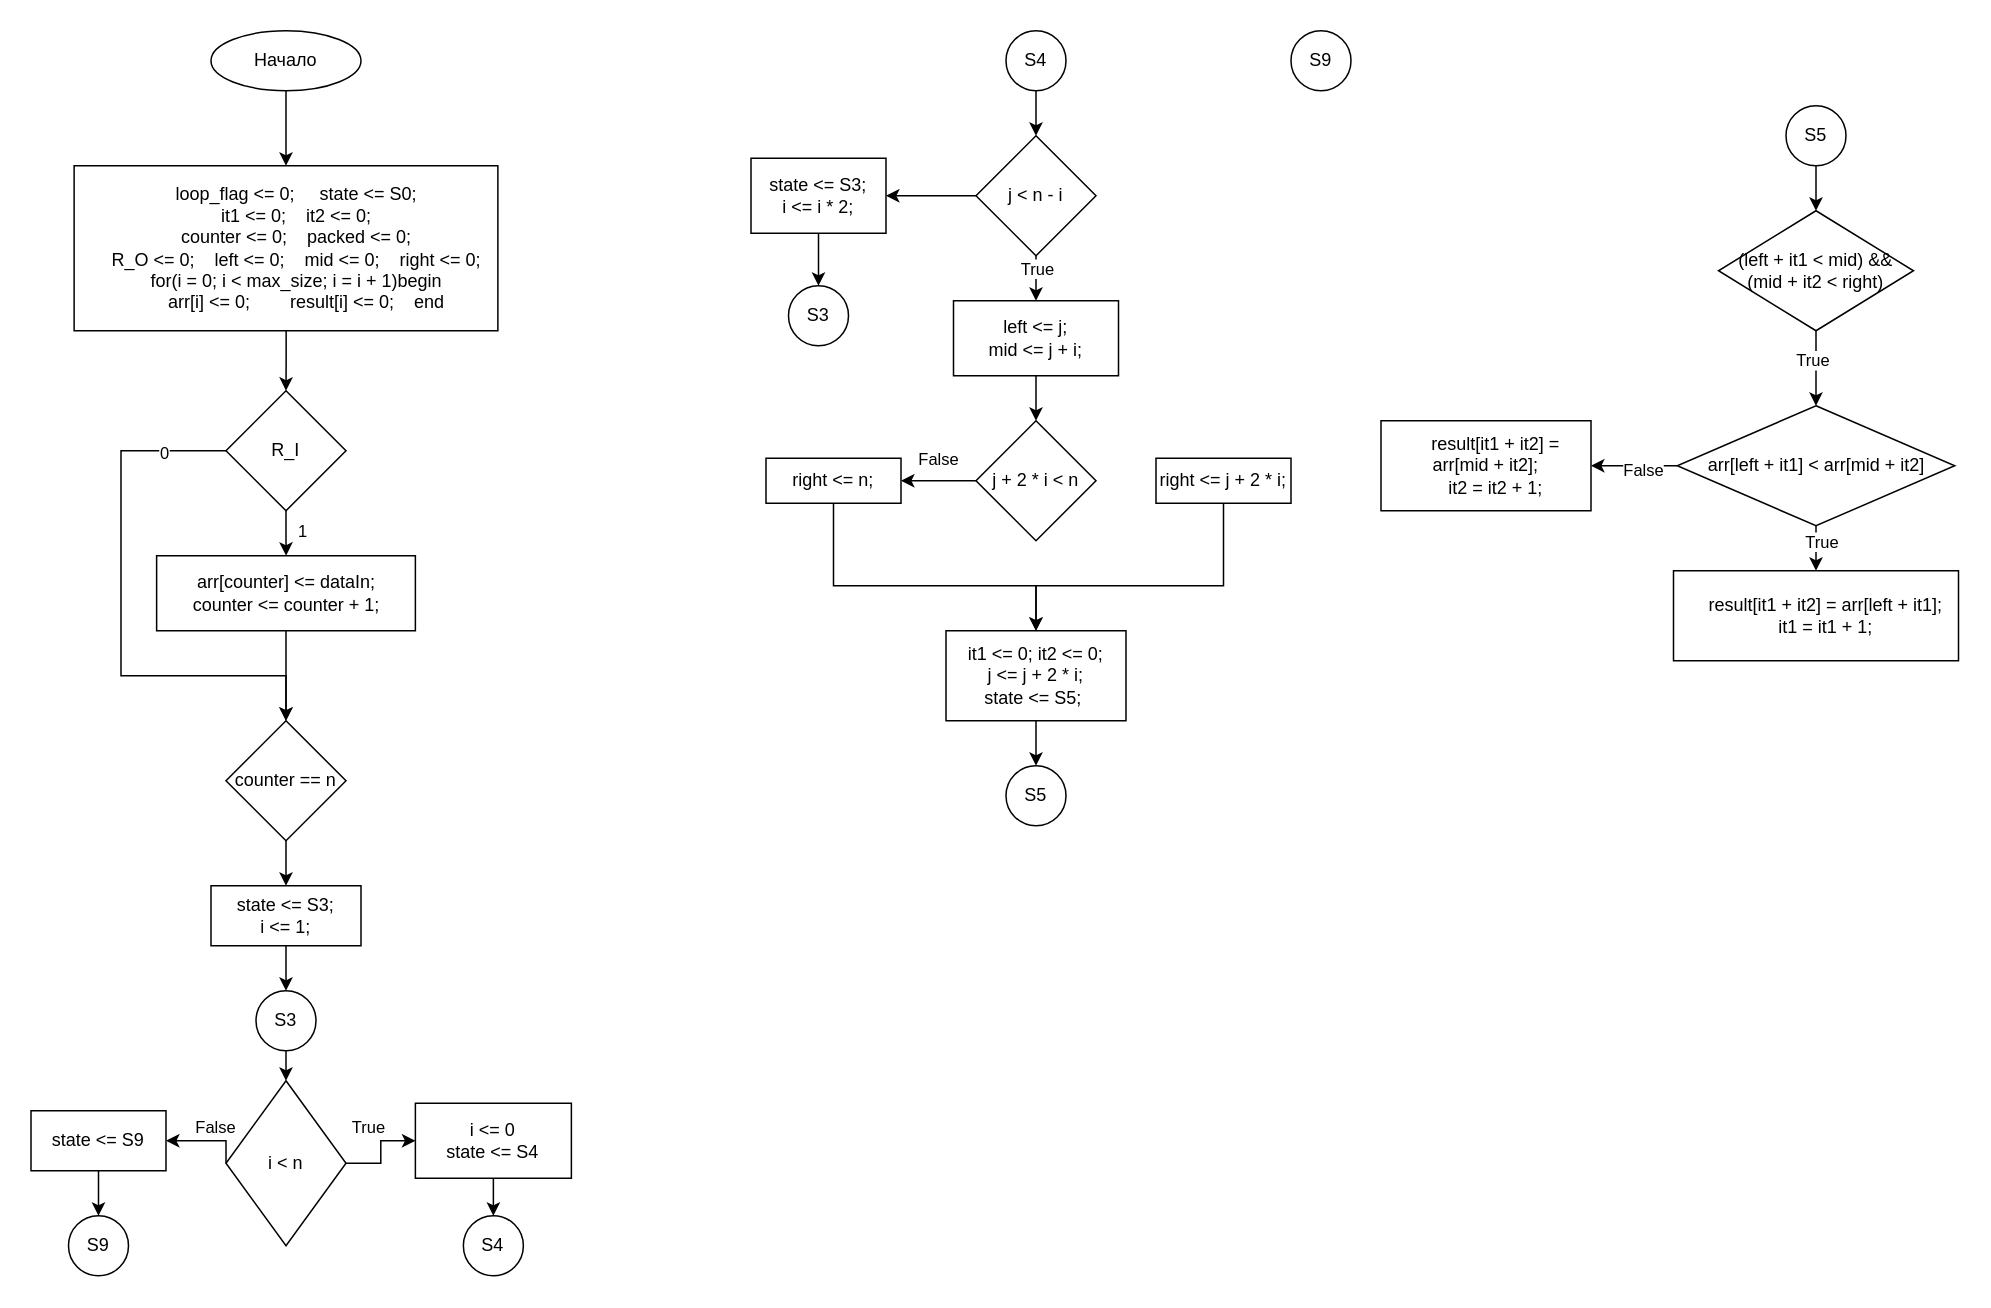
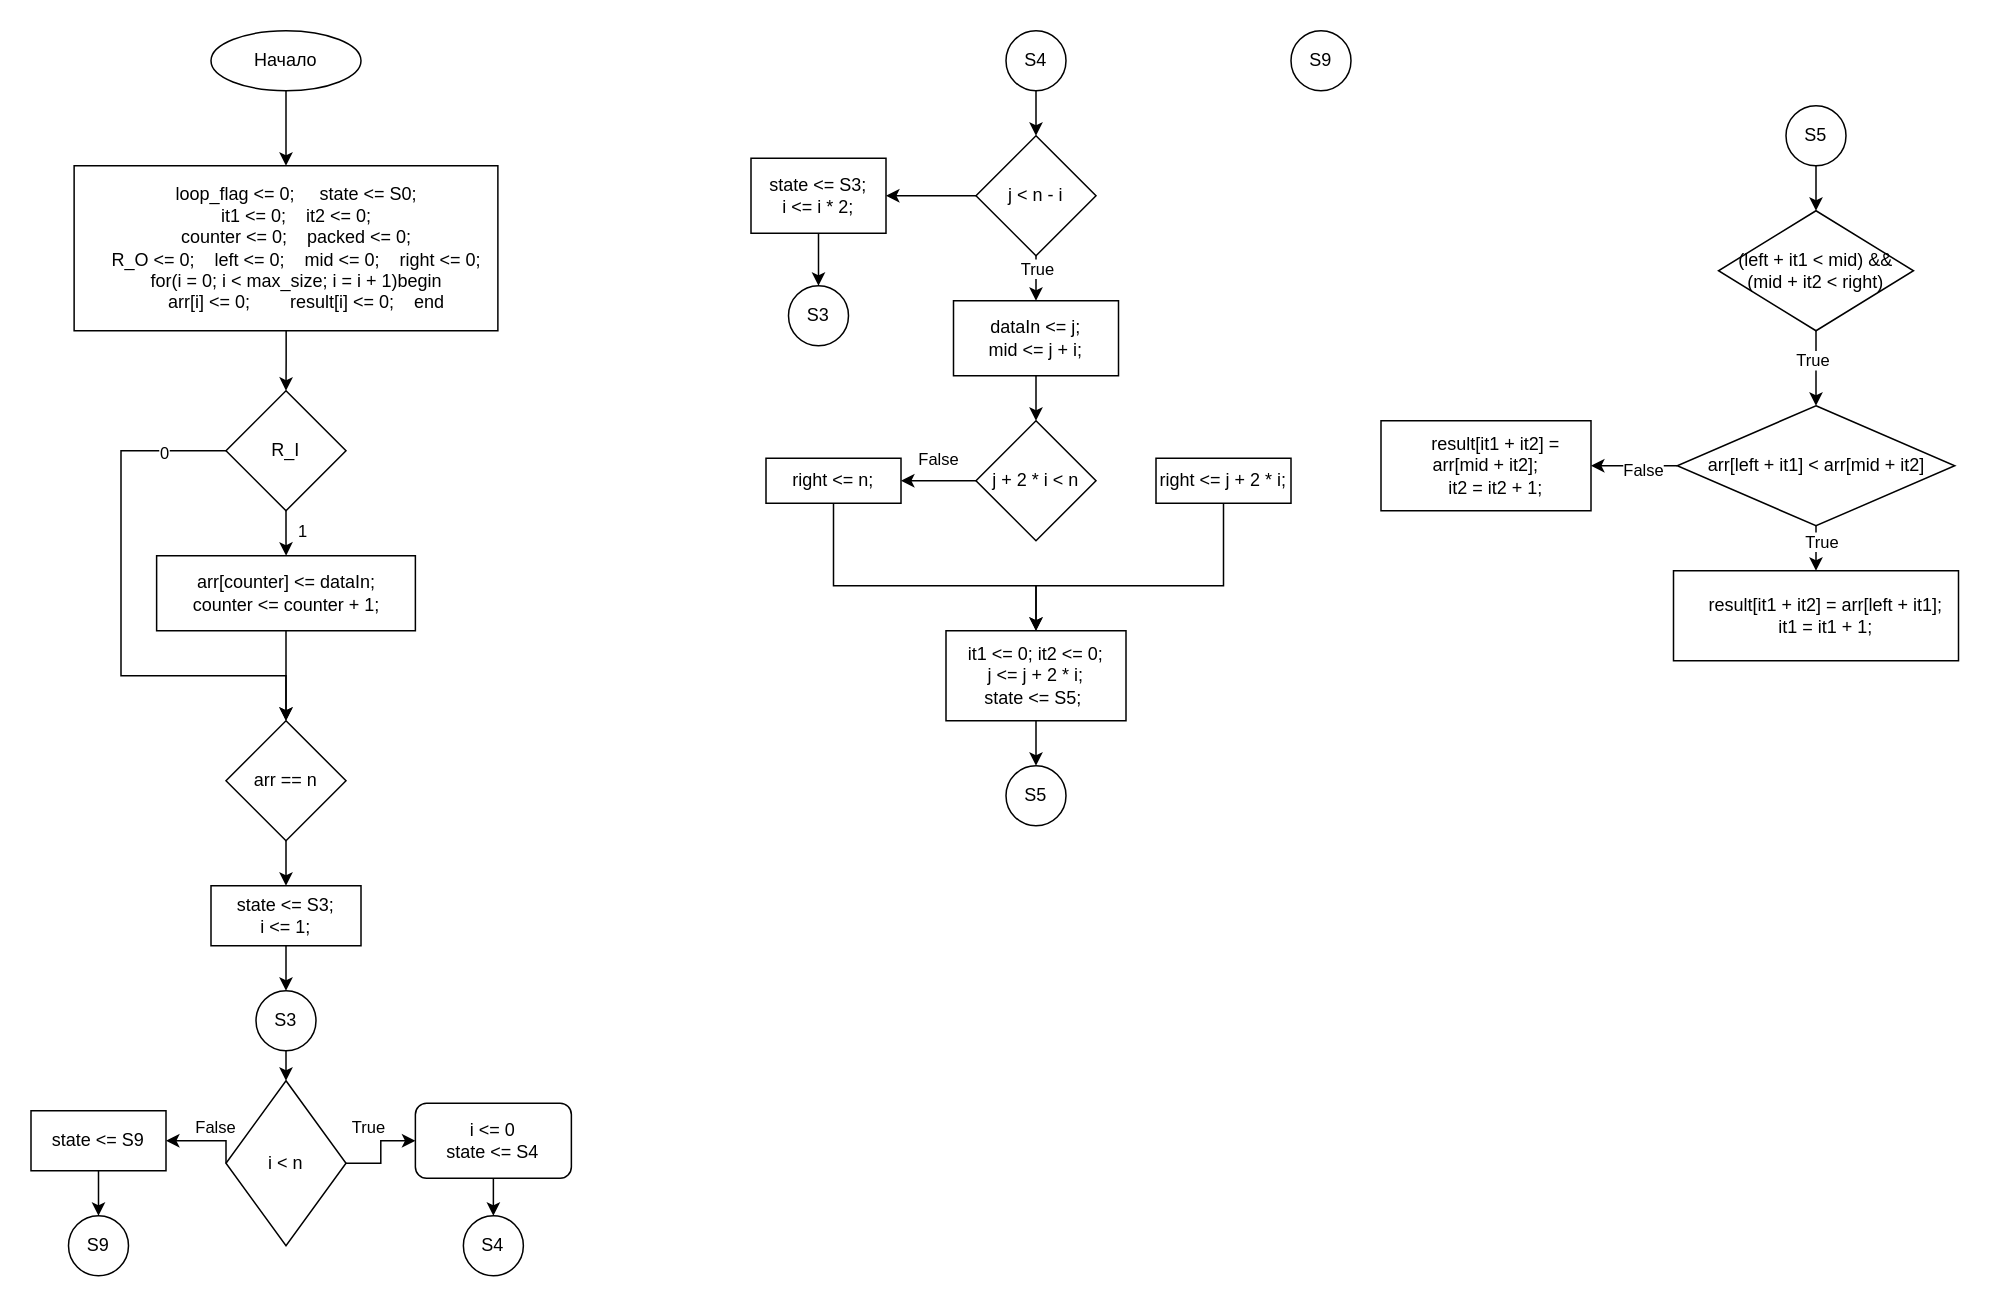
node "left <= j; mid <= j + i;": label "left <= j; mid <= j + i;" -> "dataIn <= j; mid <= j + i;"
node "counter == n": label "counter == n" -> "arr == n"
node "i <= 0 state <= S4": shape rectangle -> rounded rectangle
